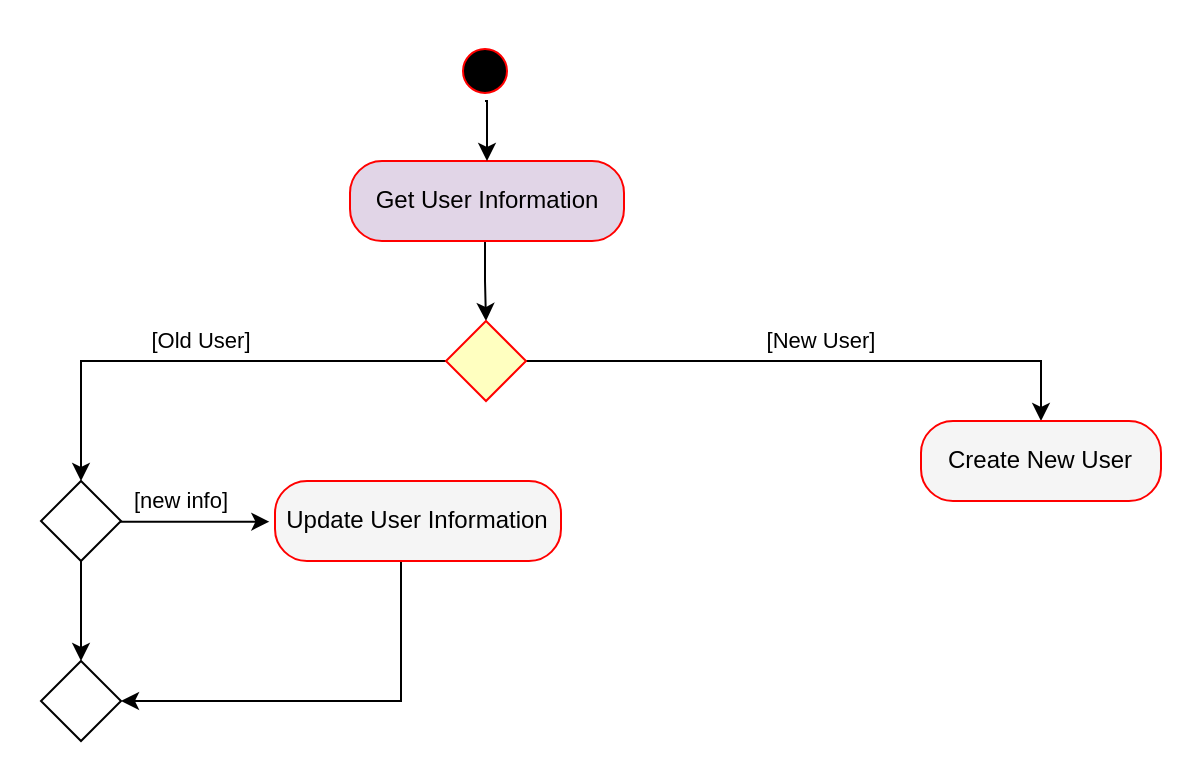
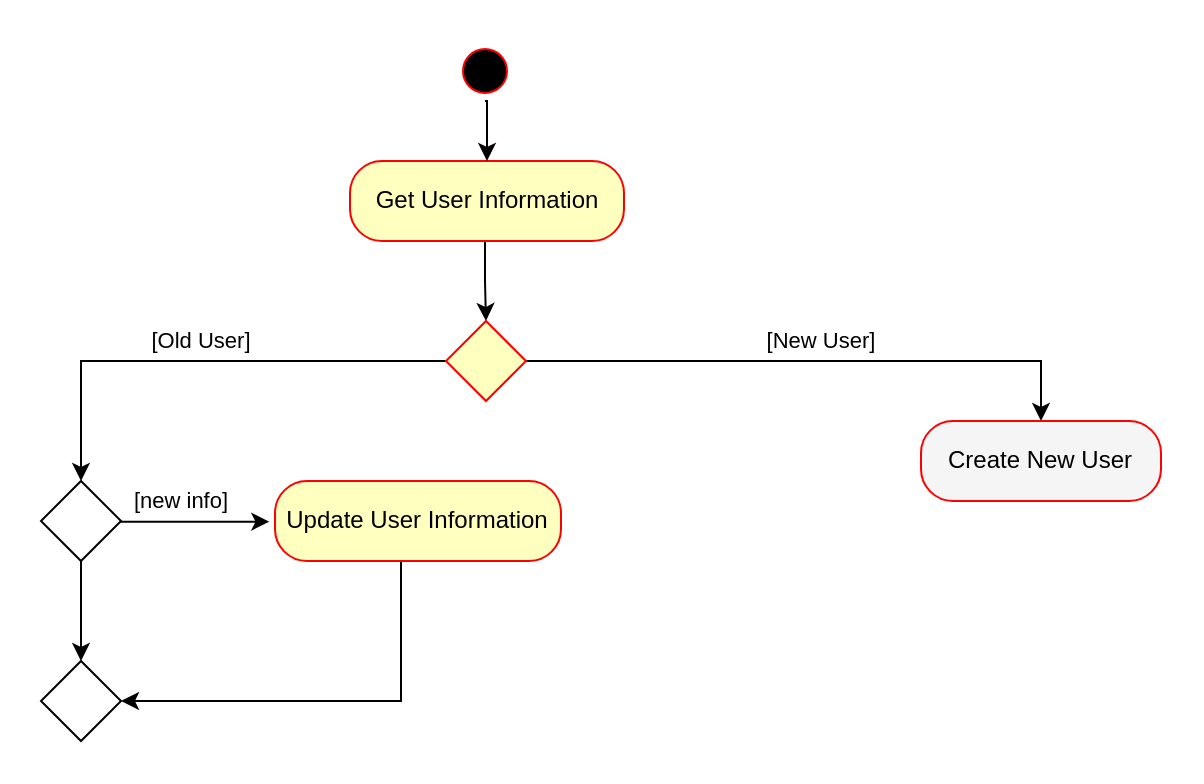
node "Get User Information": fillcolor #e1d5e7 -> #ffffc0
node "Update User Information": fillcolor #f5f5f5 -> #ffffc0
